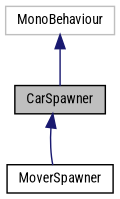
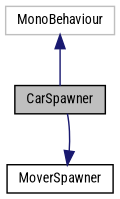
edge "MoverSpawner" -> "CarSpawner": reversed
